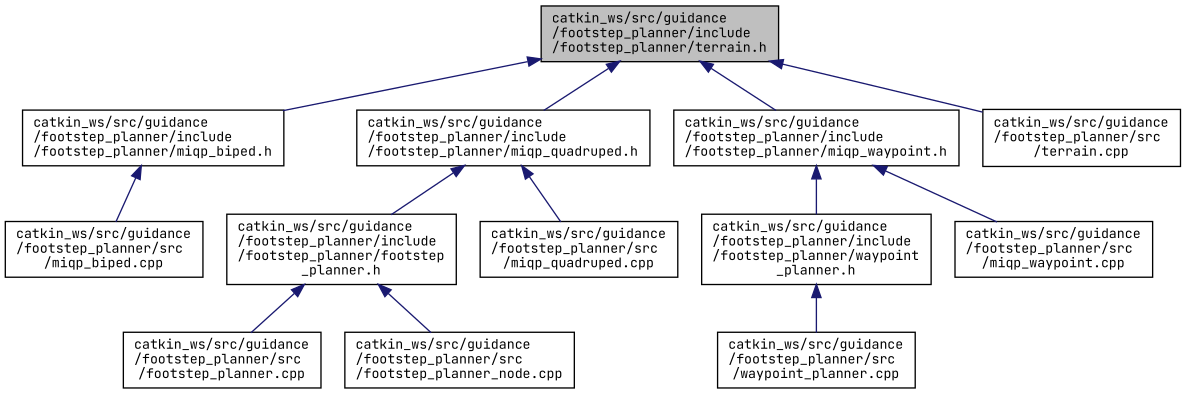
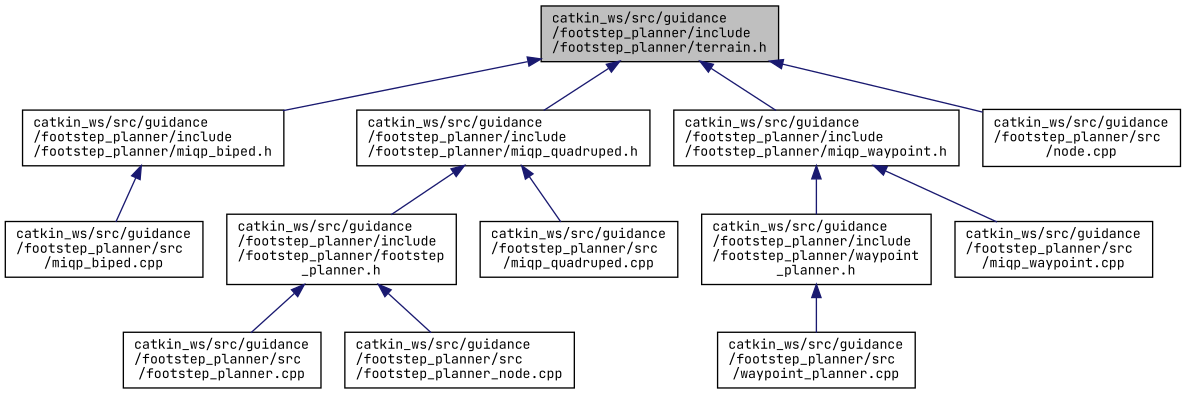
node "catkin_ws/src/guidance /footstep_planner/src /terrain.cpp": label "catkin_ws/src/guidance /footstep_planner/src /terrain.cpp" -> "catkin_ws/src/guidance /footstep_planner/src /node.cpp"
